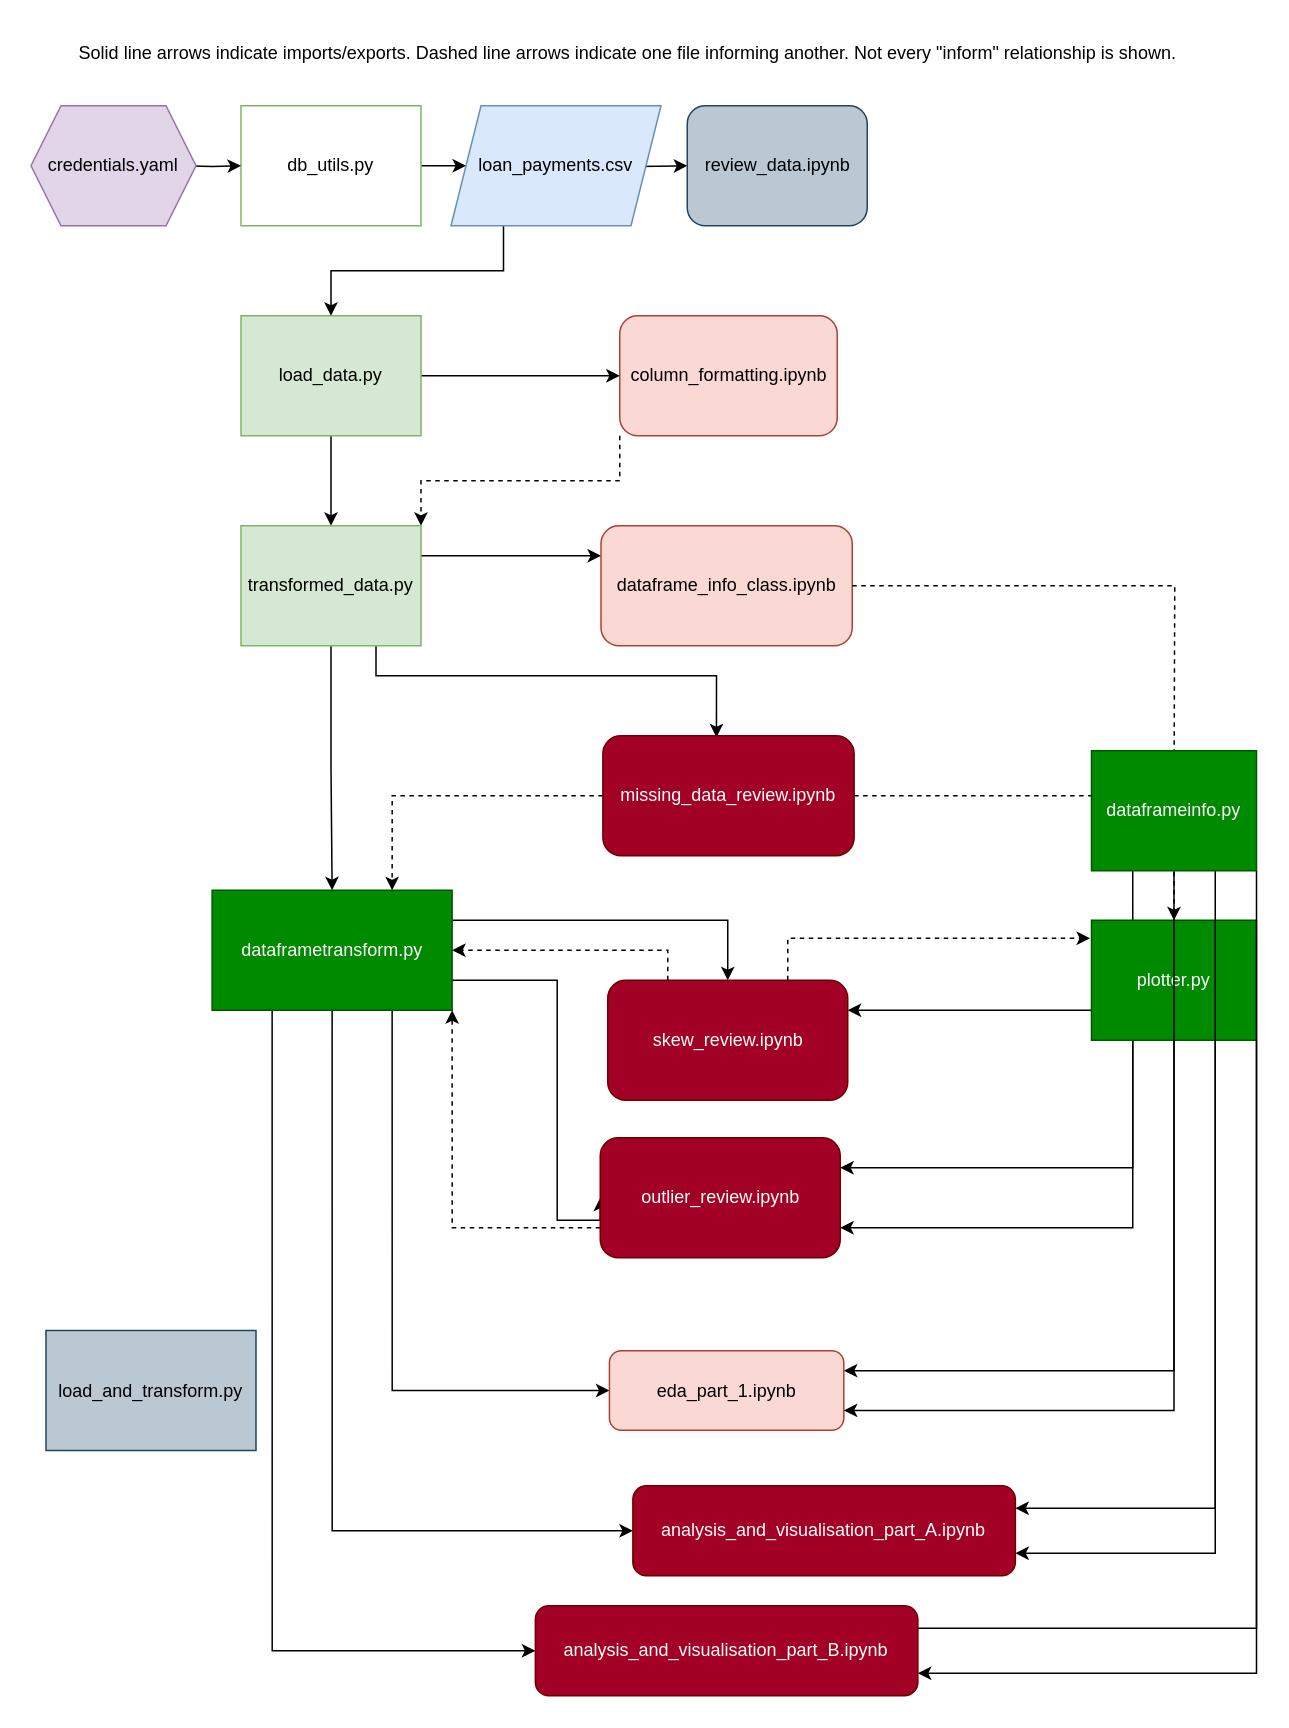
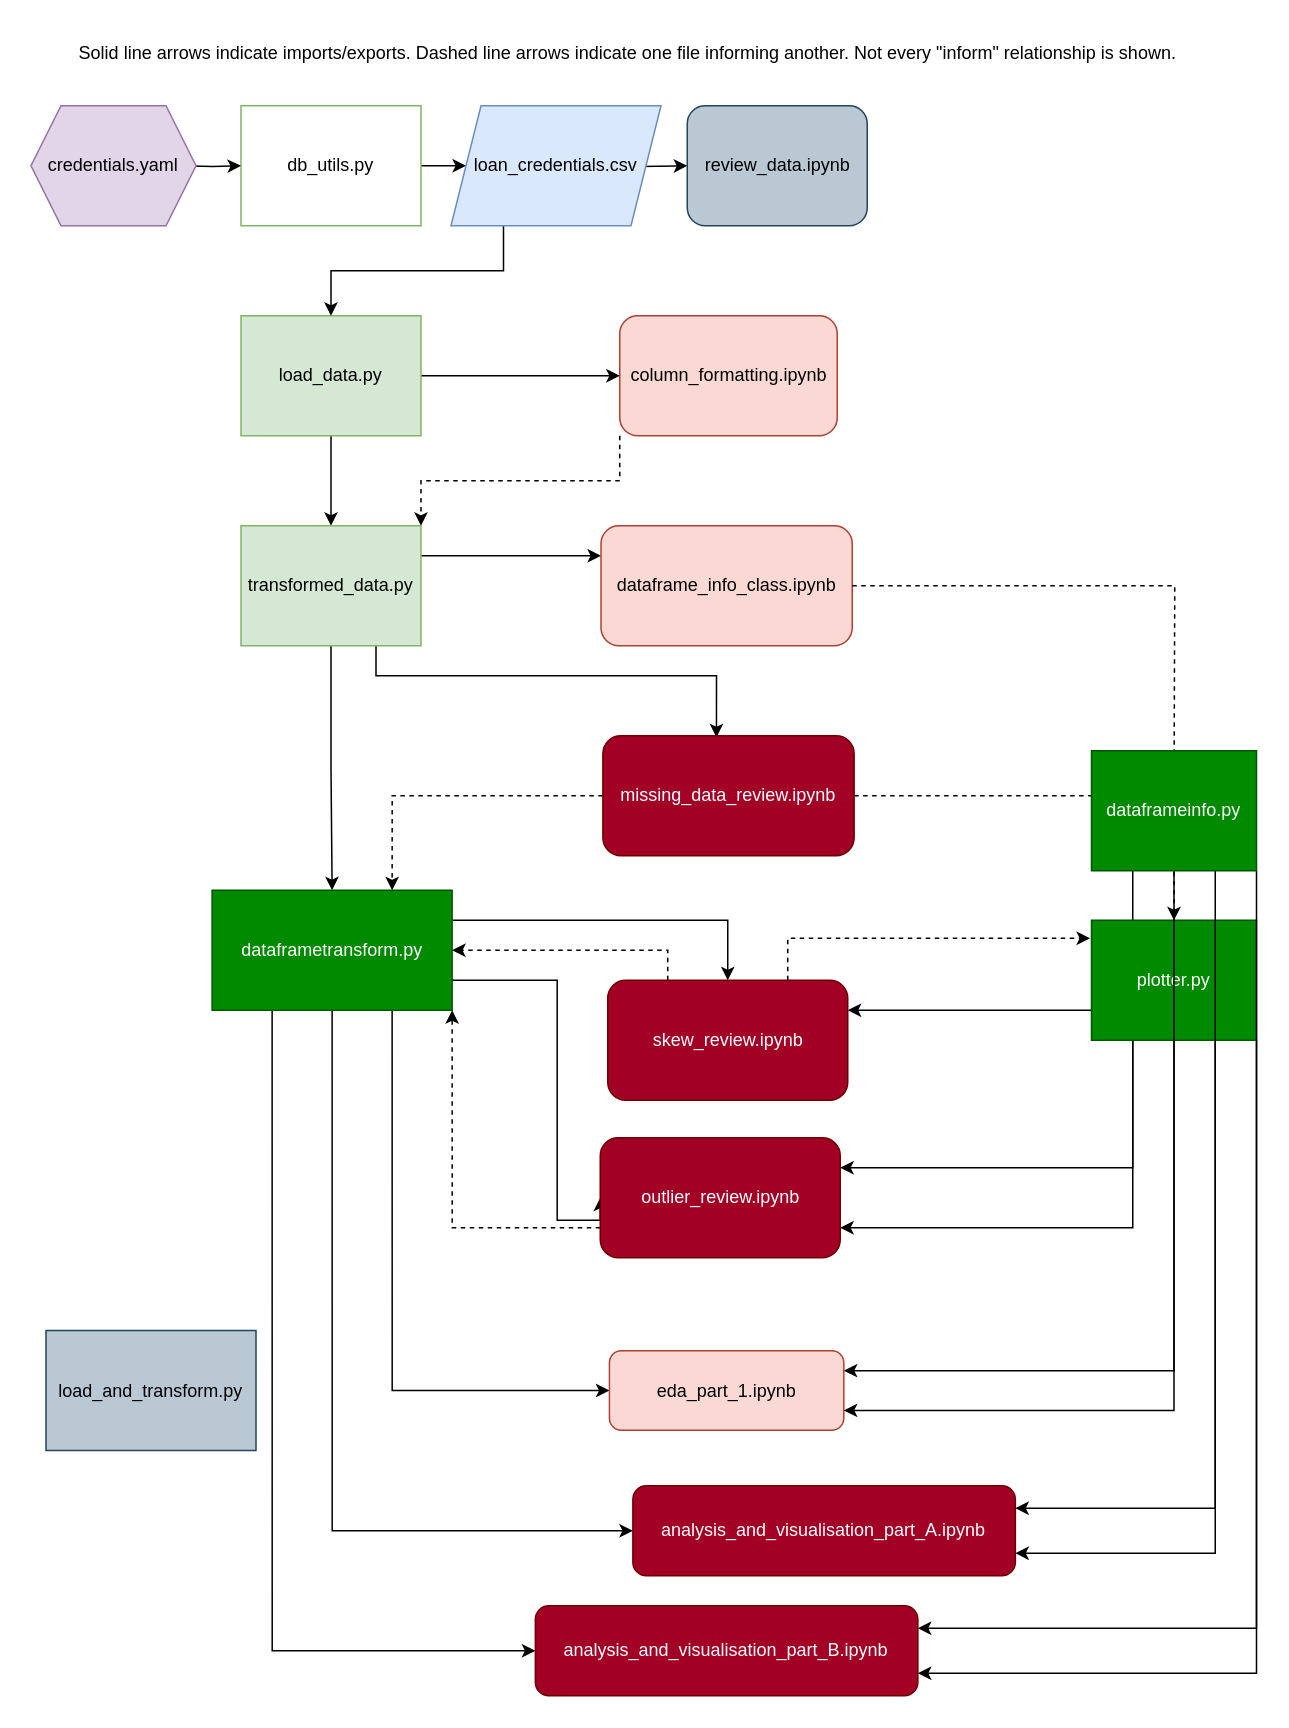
node "loan_payments.csv": label "loan_payments.csv" -> "loan_credentials.csv"
edge "plotter.py" -- "analysis_and_visualisation_part_B.ipynb": arrowhead none -> classic
